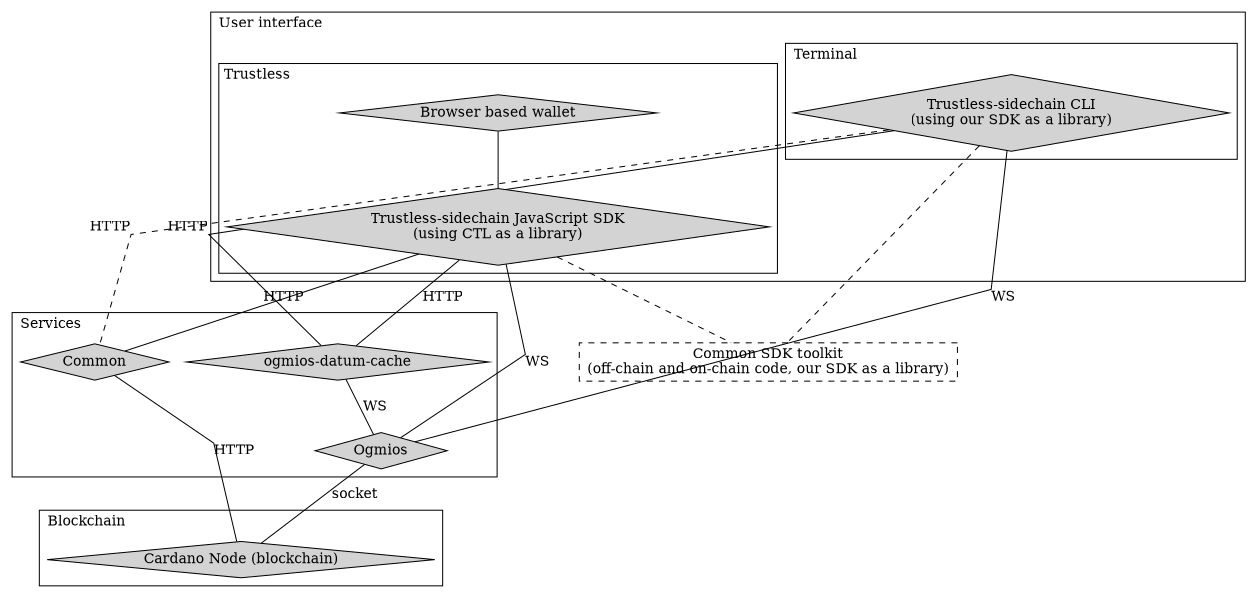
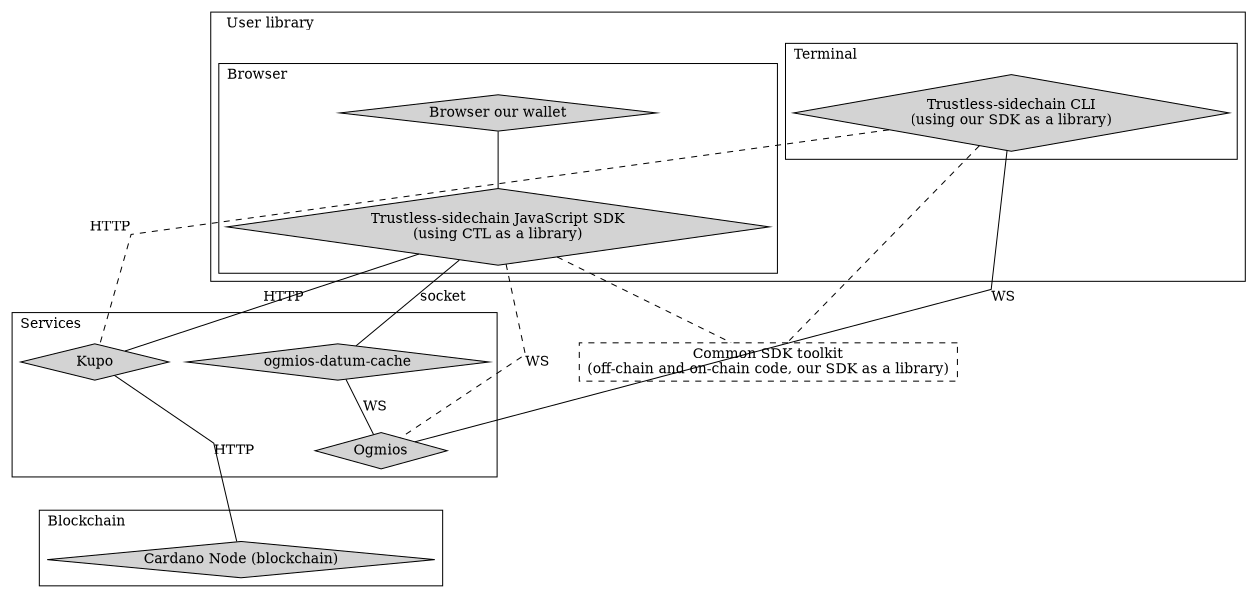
cluster "User interface": label "User interface" -> "User library"
cluster "Trustless": label "Trustless" -> "Browser"
node "Browser based wallet": label "Browser based wallet" -> "Browser our wallet"
edge "Trustless-sidechain CLI (using our SDK as a library)" -- "ogmios-datum-cache": removed, label "HTTP"
edge "Trustless-sidechain JavaScript SDK (using CTL as a library)" -- "ogmios-datum-cache": label "HTTP" -> "socket"
node "Common": label "Common" -> "Kupo"
edge "Trustless-sidechain JavaScript SDK (using CTL as a library)" -- "Ogmios": style solid -> dashed
edge "Ogmios" -- "Cardano Node (blockchain)": removed, label "socket"
